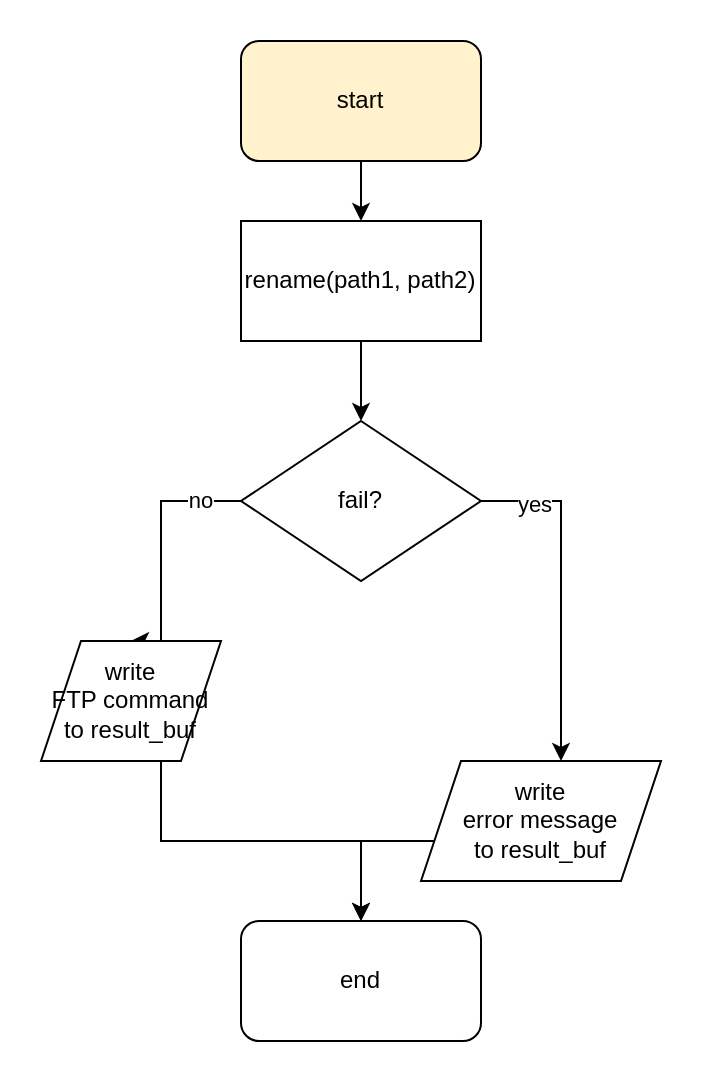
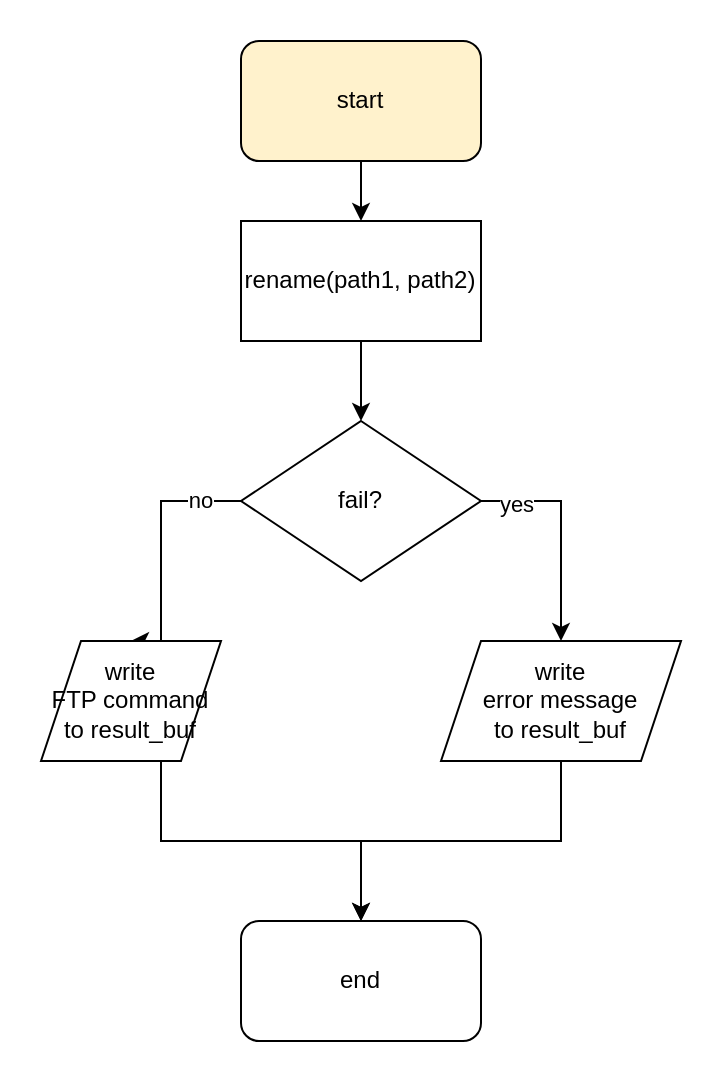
node "write error message to result_buf": moved (541, 821) -> (561, 701)
